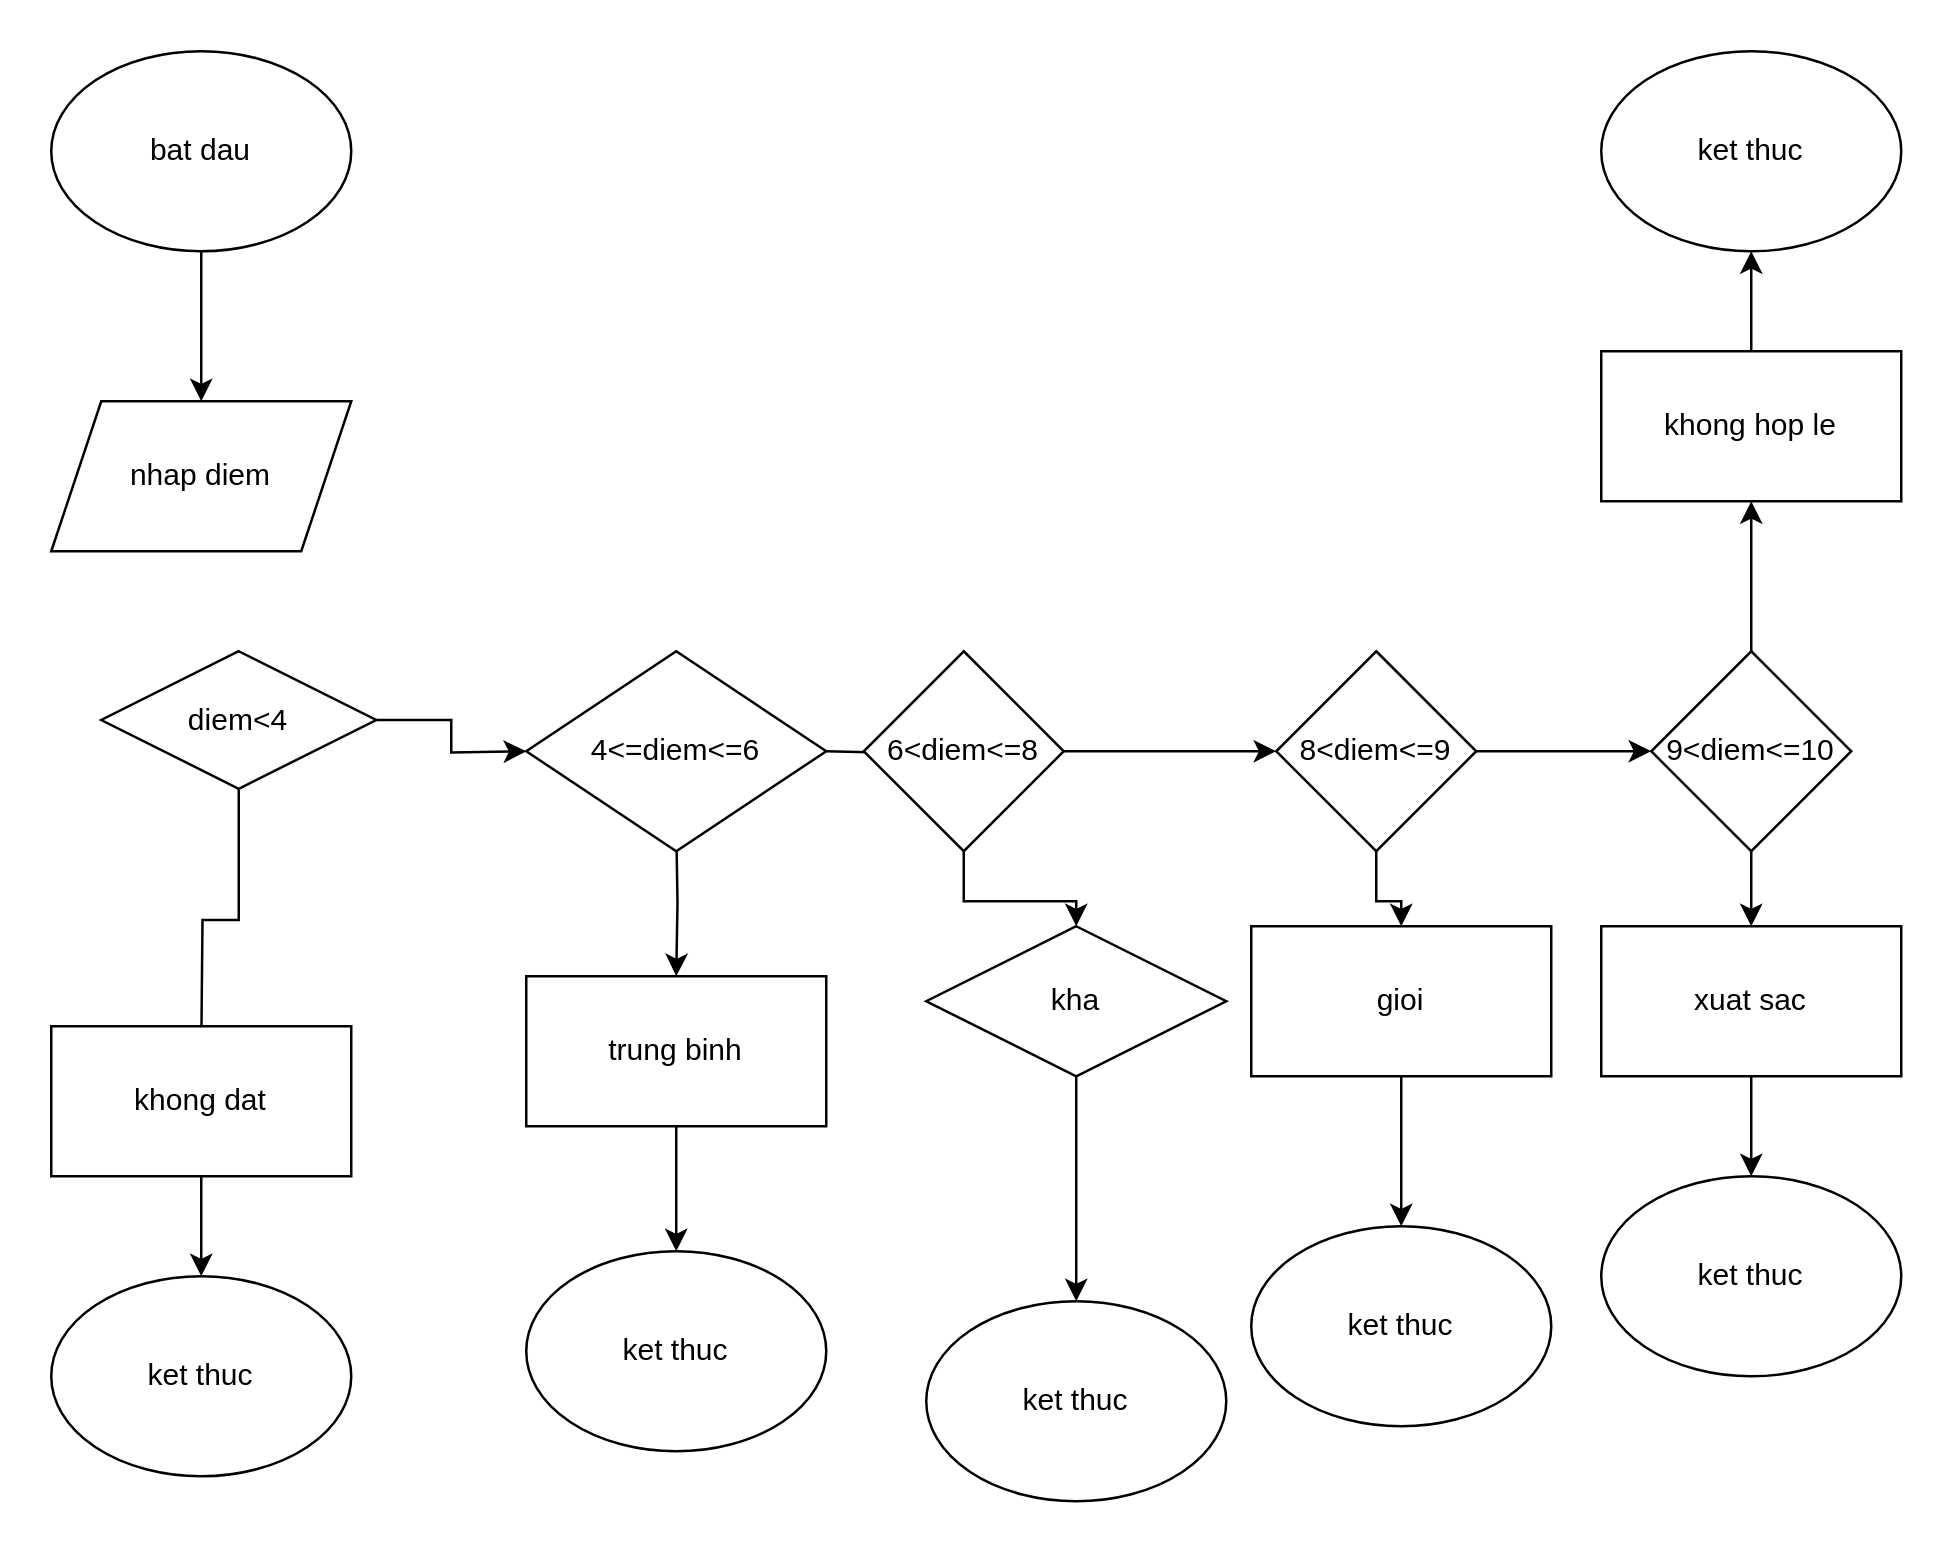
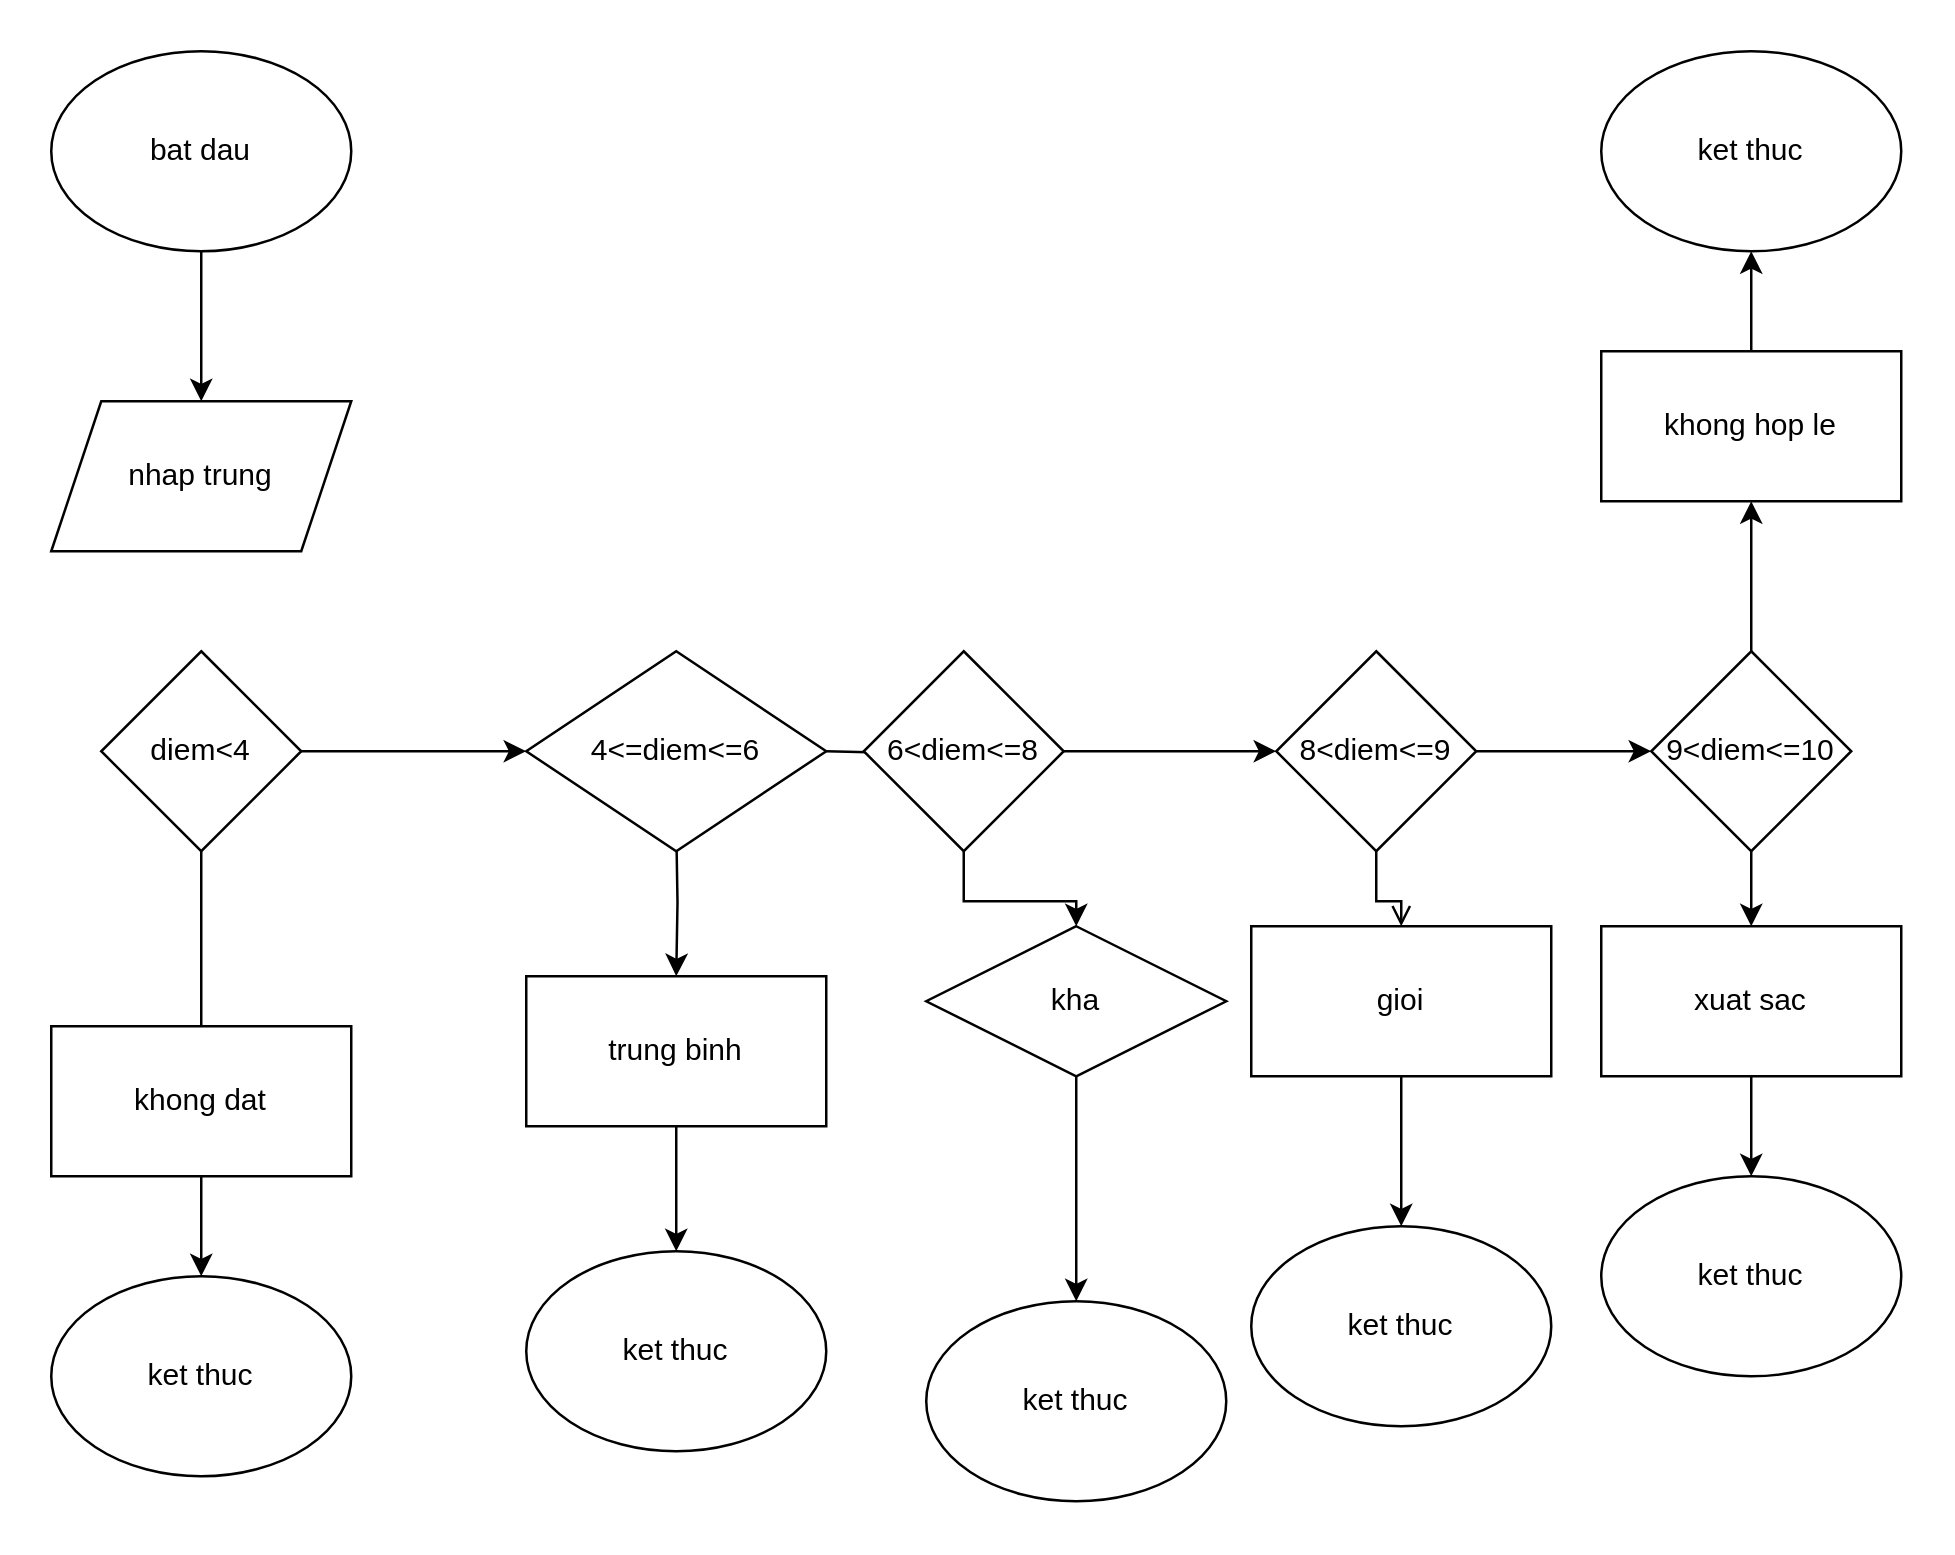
node "nhap diem": label "nhap diem" -> "nhap trung"
node "diem<4": size 275x138 -> 200x200
edge "8<diem<=9" -> "gioi": arrowhead classic -> open
